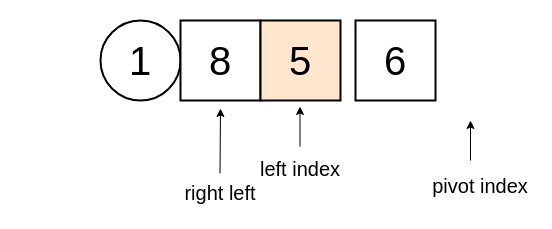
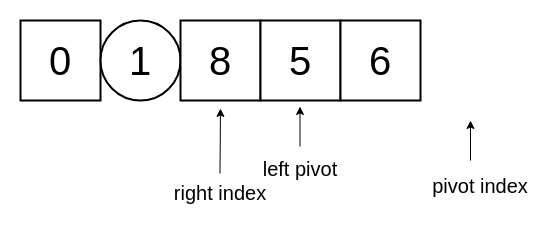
node "0": added
node "5": fillcolor #ffe6cc -> #ffffff
node "6": moved (396, 61) -> (381, 61)
node "left index": label "left index" -> "left pivot"
node "right left": label "right left" -> "right index"
